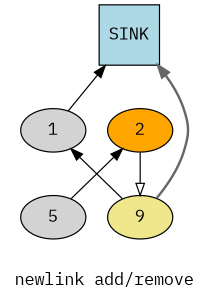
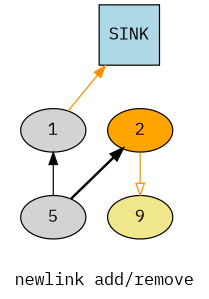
edge "1" -> "SINK": color black -> darkorange
edge "9" -> "SINK": removed
edge "2" -> "9": color black -> darkorange
edge "5" -> "2": style solid -> bold
edge "9" -> "1": now "5" -> "1"
